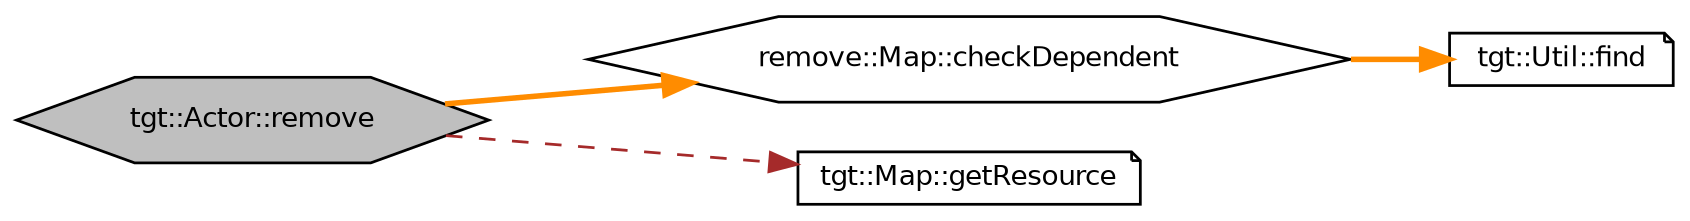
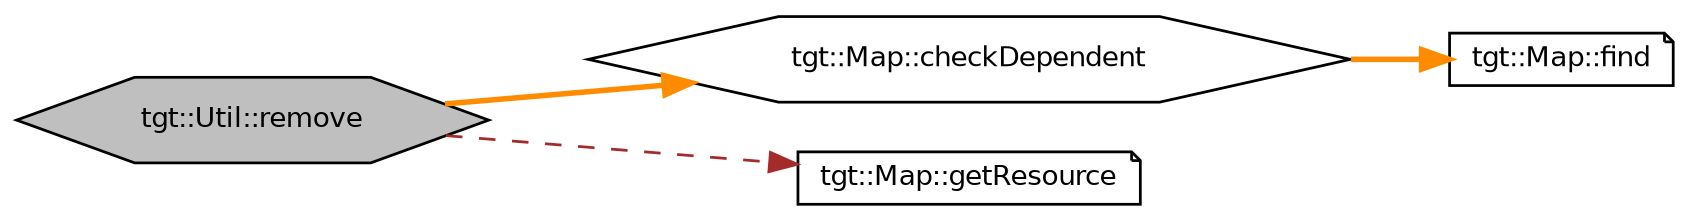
node "remove::Map::checkDependent": label "remove::Map::checkDependent" -> "tgt::Map::checkDependent"
node "tgt::Util::find": label "tgt::Util::find" -> "tgt::Map::find"
node "tgt::Actor::remove": label "tgt::Actor::remove" -> "tgt::Util::remove"
